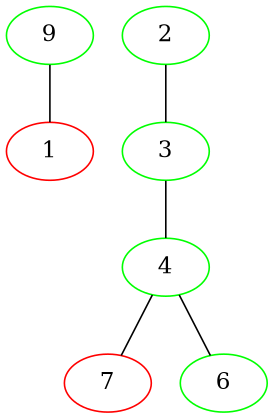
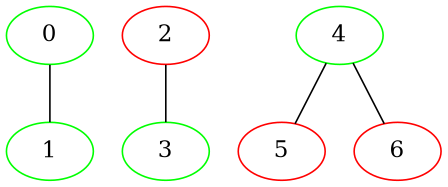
node "9": label "9" -> "0"
node "2": color green -> red
node "1": color red -> green
edge "3" -- "4": removed
node "7": label "7" -> "5"
node "6": color green -> red
